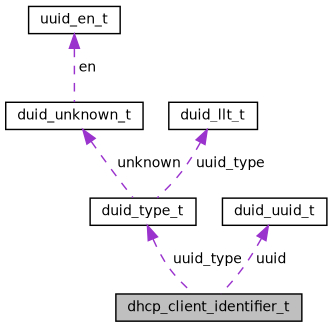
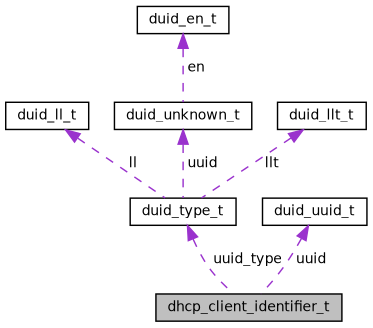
node "uuid_en_t": label "uuid_en_t" -> "duid_en_t"
node "duid_ll_t": added
edge "duid_type_t" -> "duid_unknown_t": label " unknown" -> " uuid"
edge "duid_type_t" -> "duid_llt_t": label " uuid_type" -> " llt"
